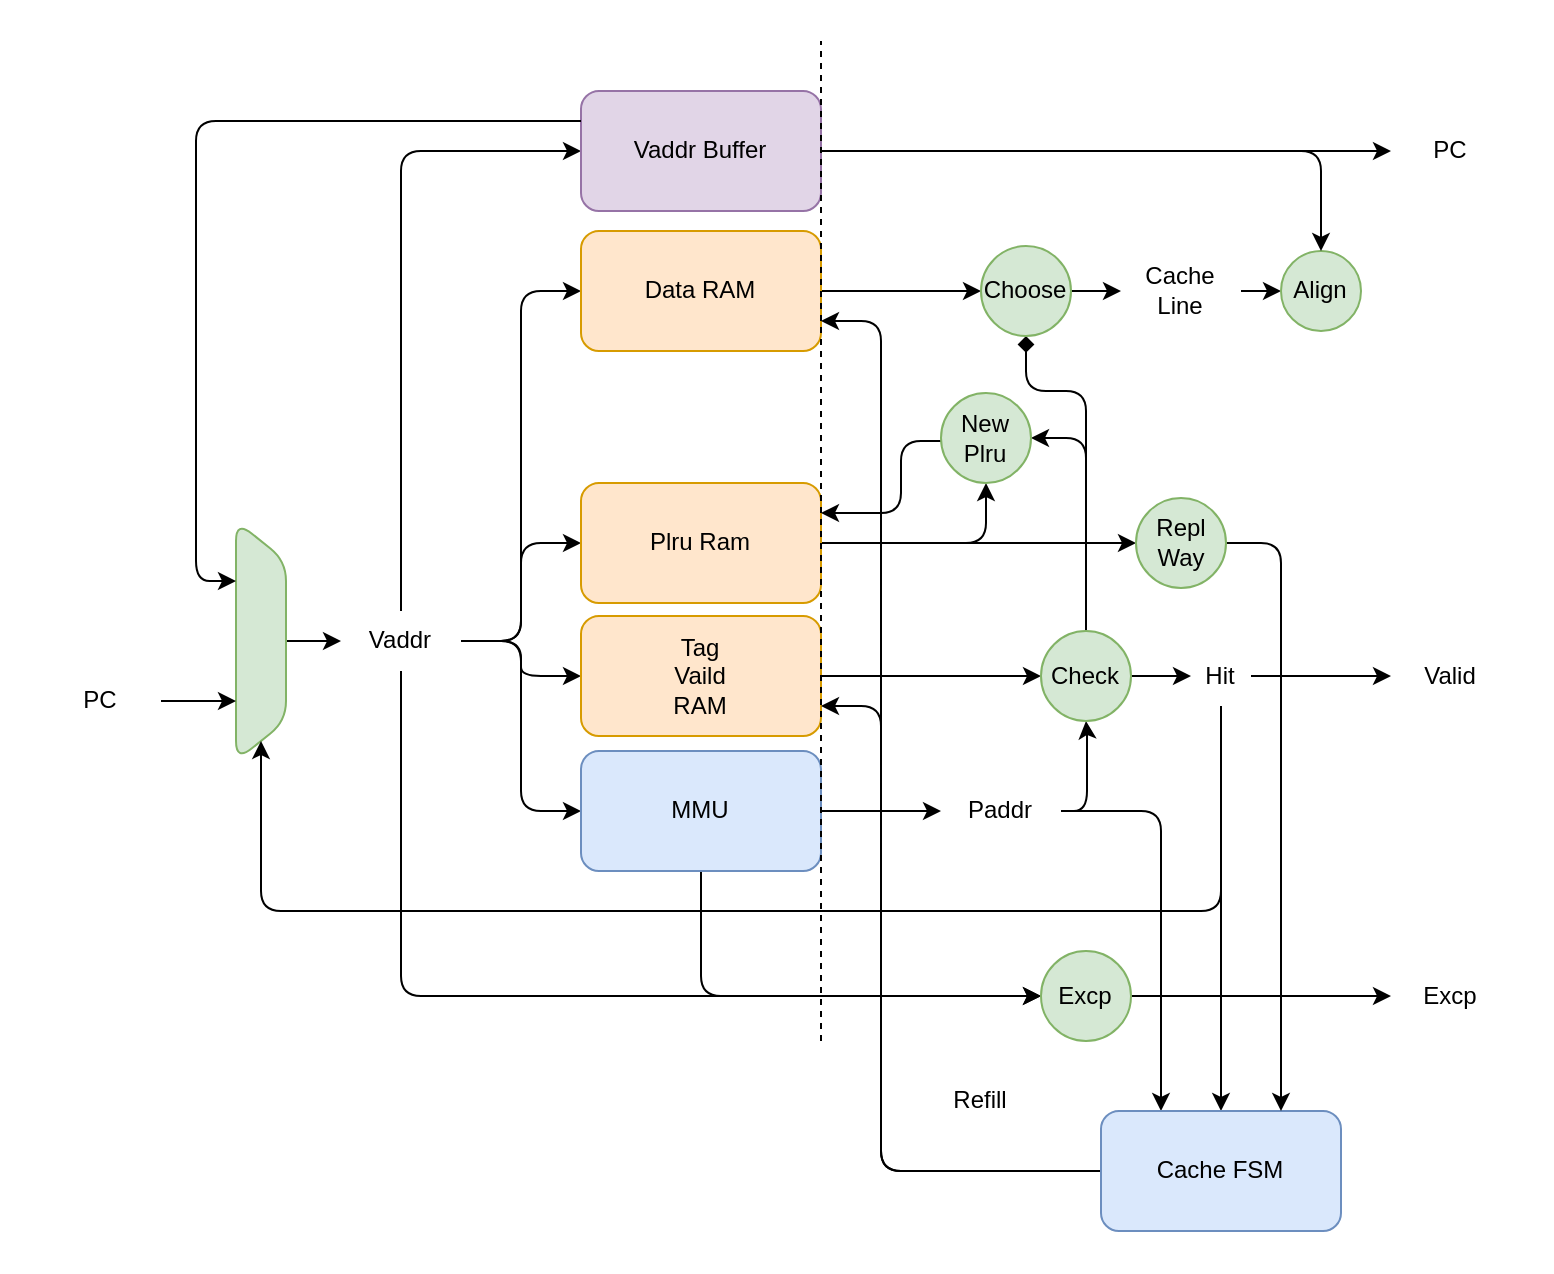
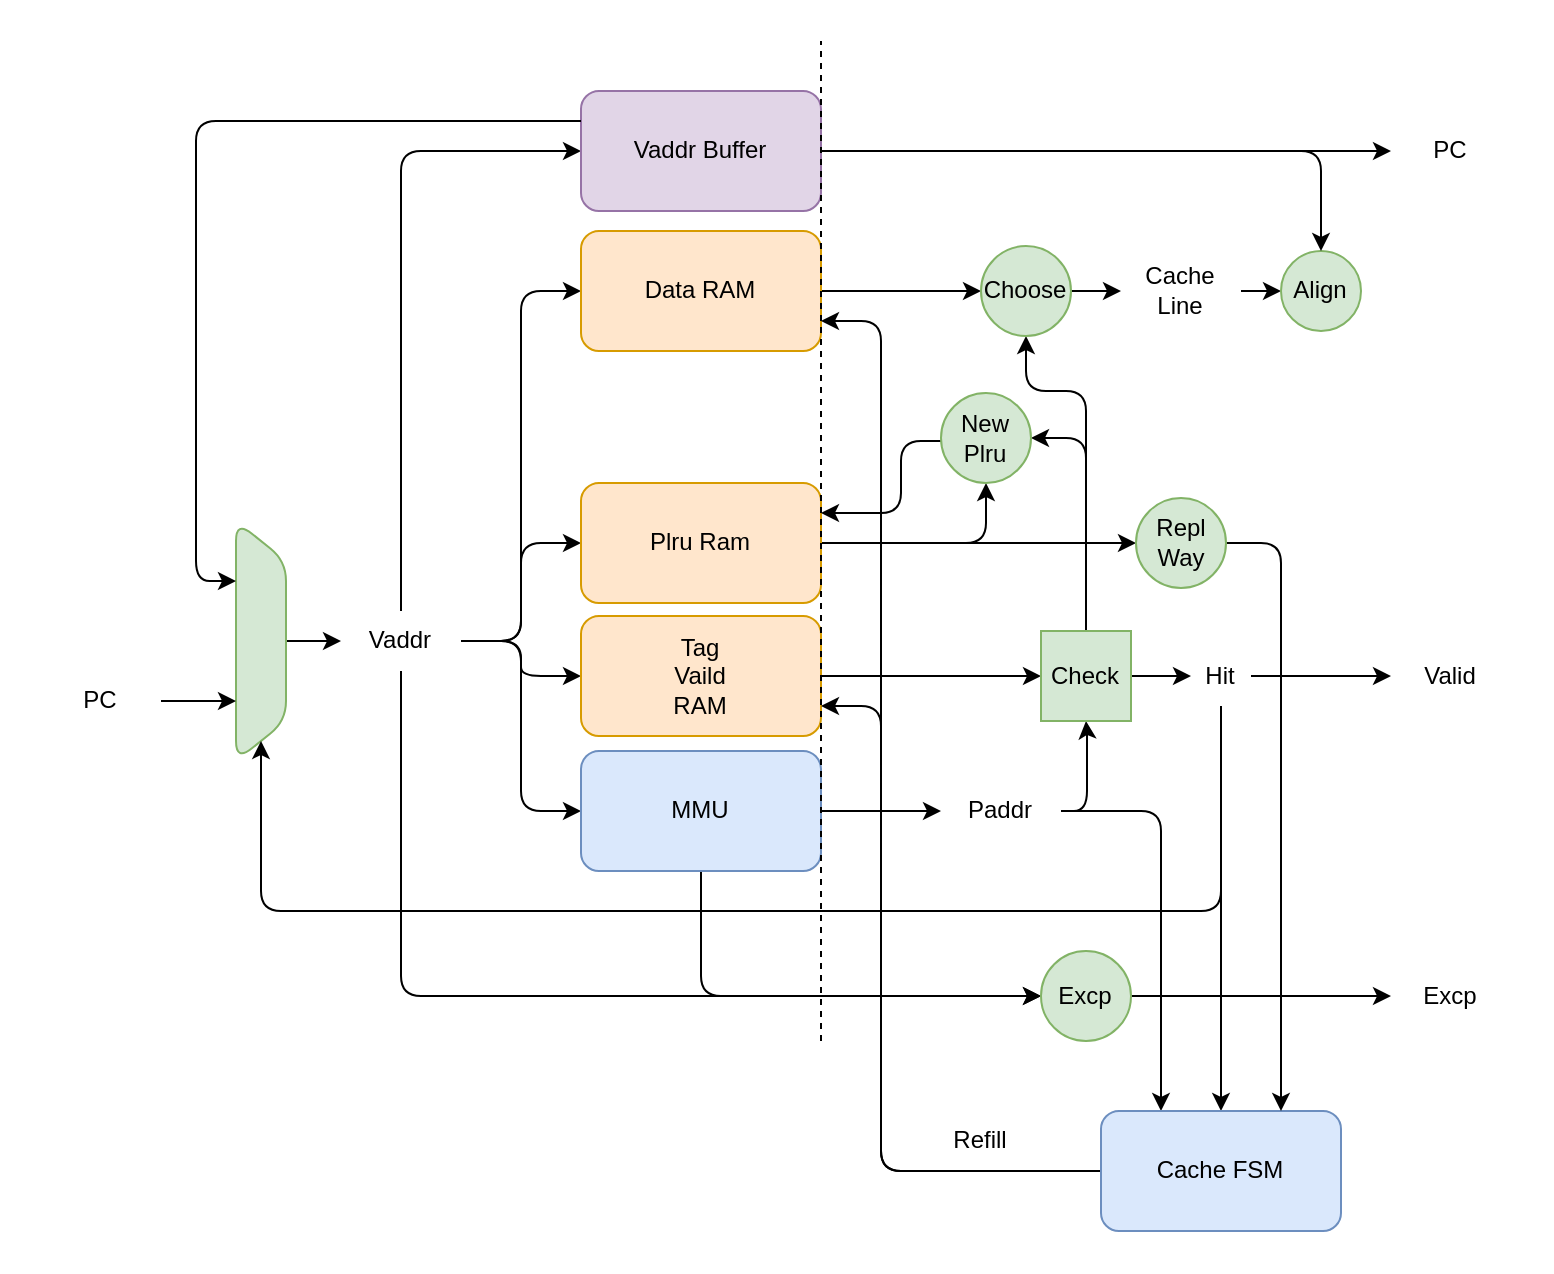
edge "Check" -> "Choose": arrowhead diamond -> classic
node "Check": shape ellipse -> rectangle
node "Refill": moved (981, 1101) -> (981, 1141)
